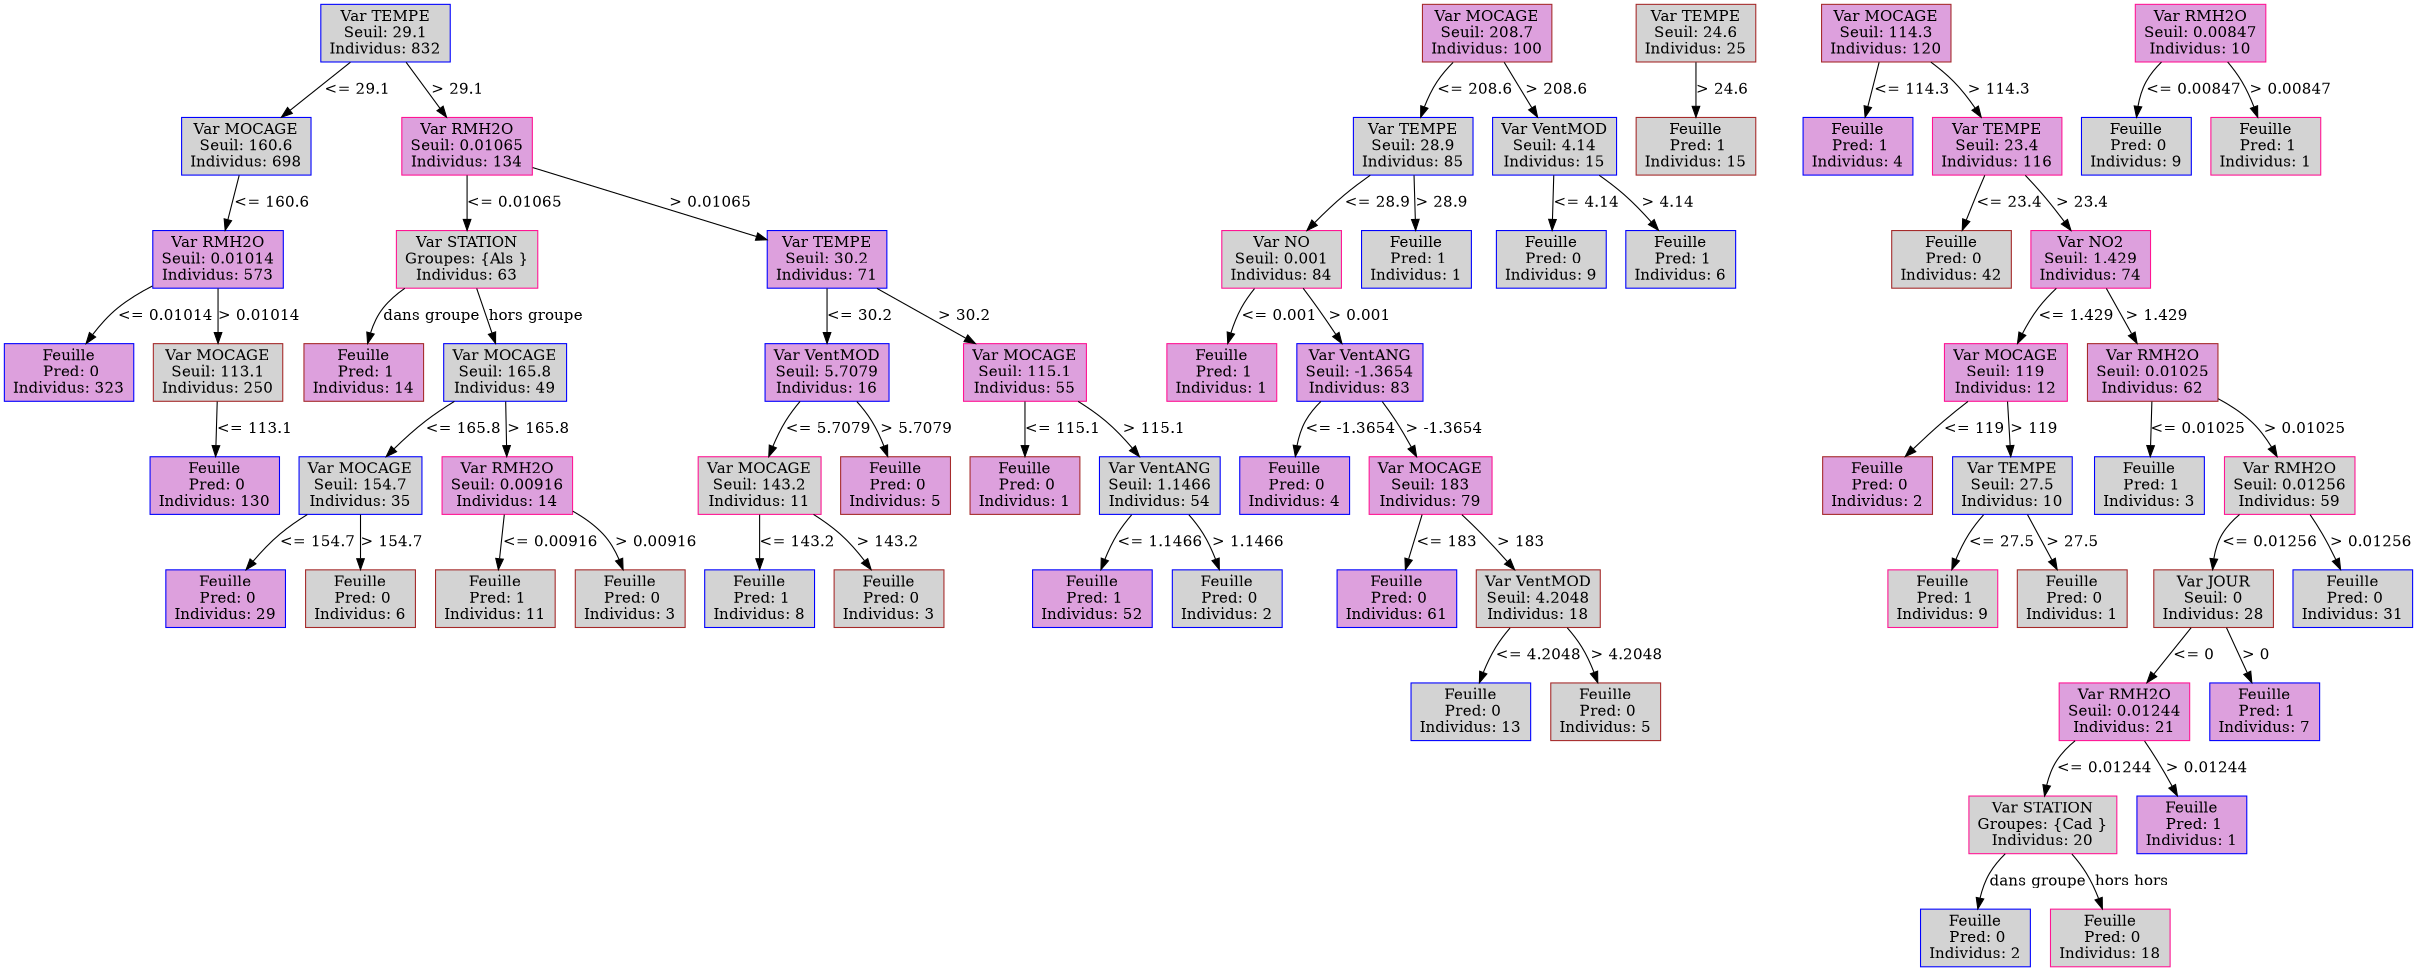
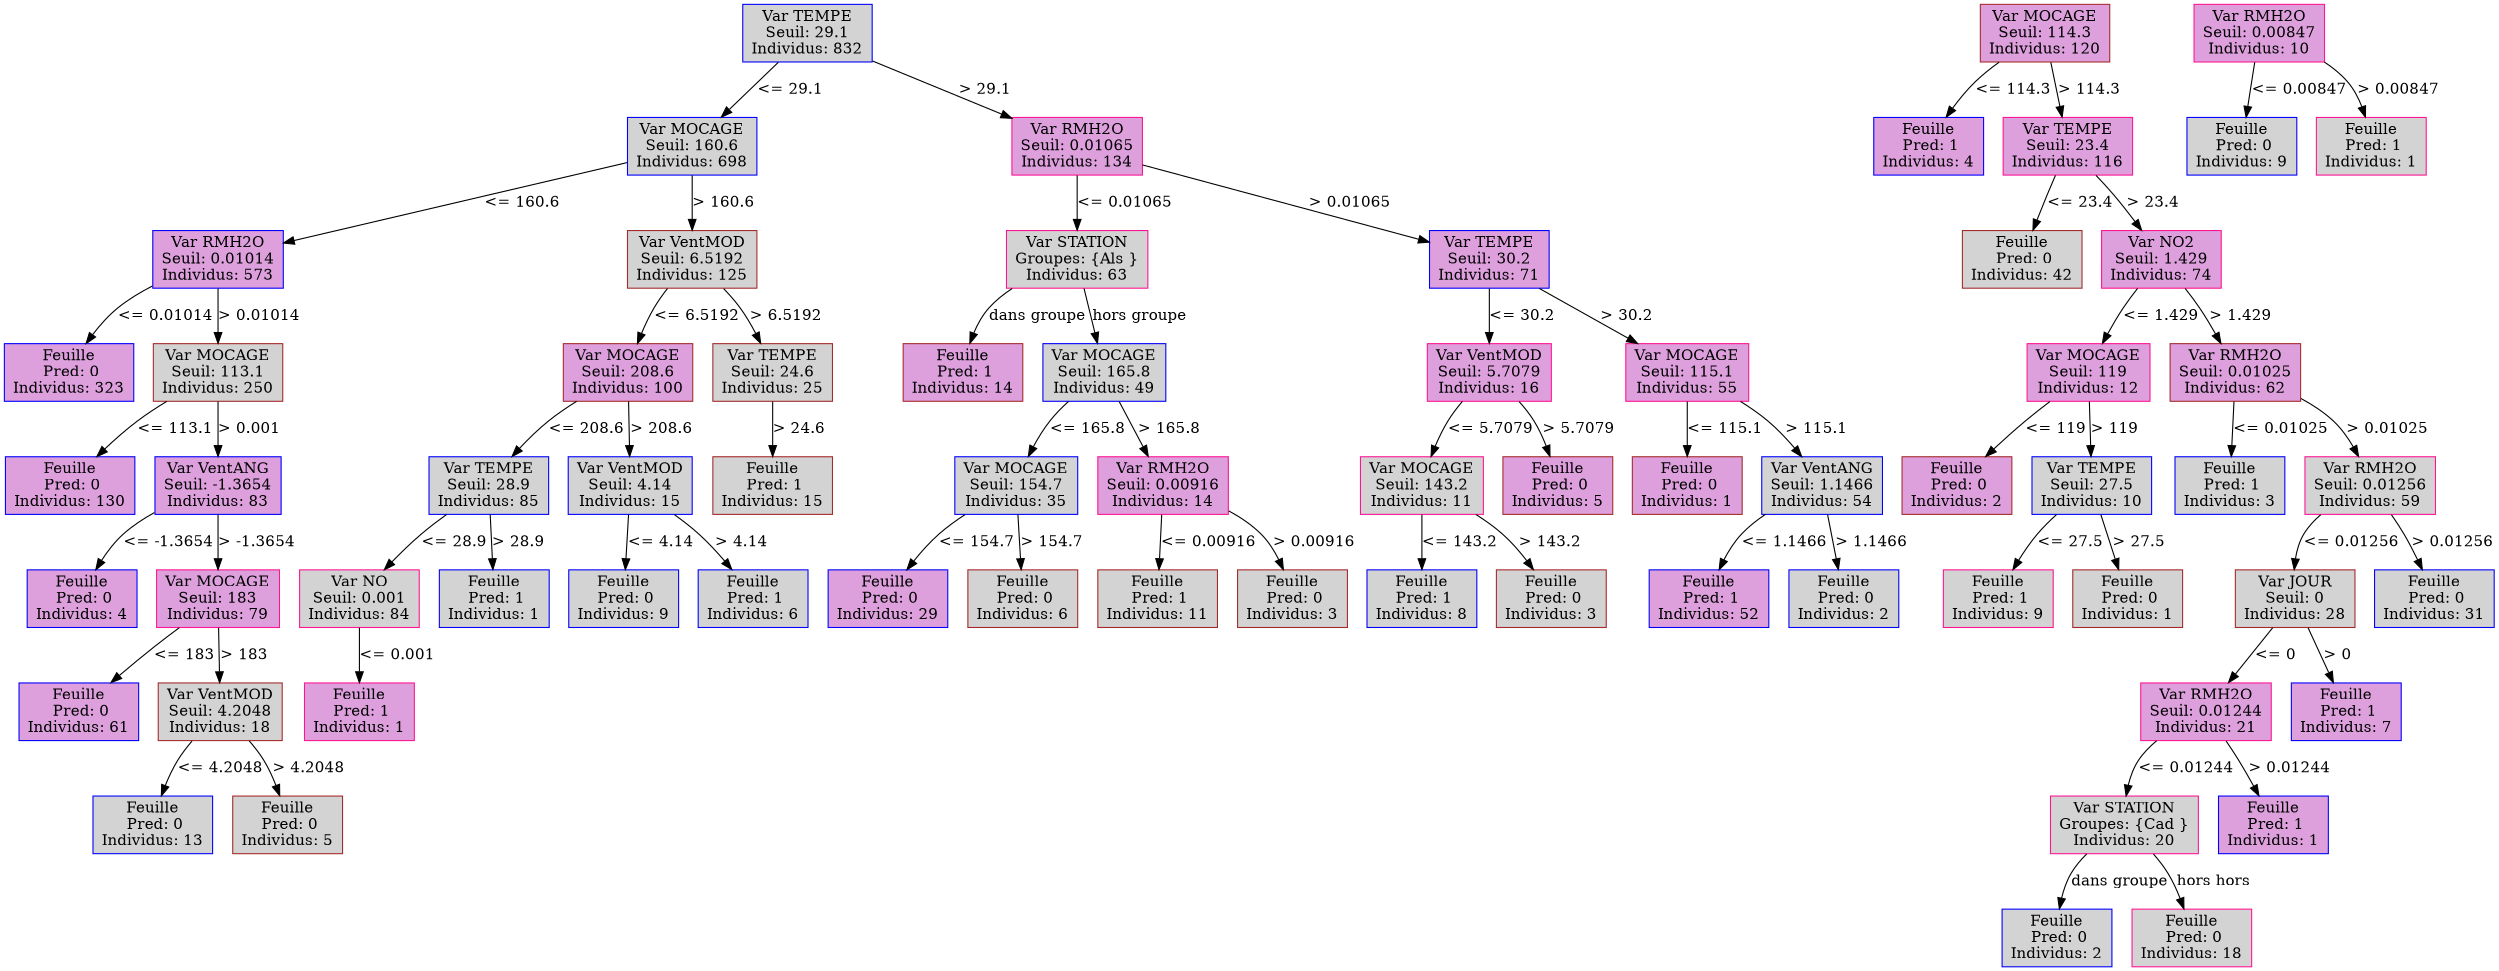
node "Var MOCAGE Seuil: 208.7 Individus: 100": label "Var MOCAGE Seuil: 208.7 Individus: 100" -> "Var MOCAGE Seuil: 208.6 Individus: 100"
node "Var VentMOD Seuil: 6.5192 Individus: 125": added
edge "Var NO Seuil: 0.001 Individus: 84" -> "Var VentANG Seuil: -1.3654 Individus: 83": now "Var MOCAGE Seuil: 113.1 Individus: 250" -> "Var VentANG Seuil: -1.3654 Individus: 83"
node "Var VentMOD Seuil: 5.7079 Individus: 16": color blue -> deeppink
